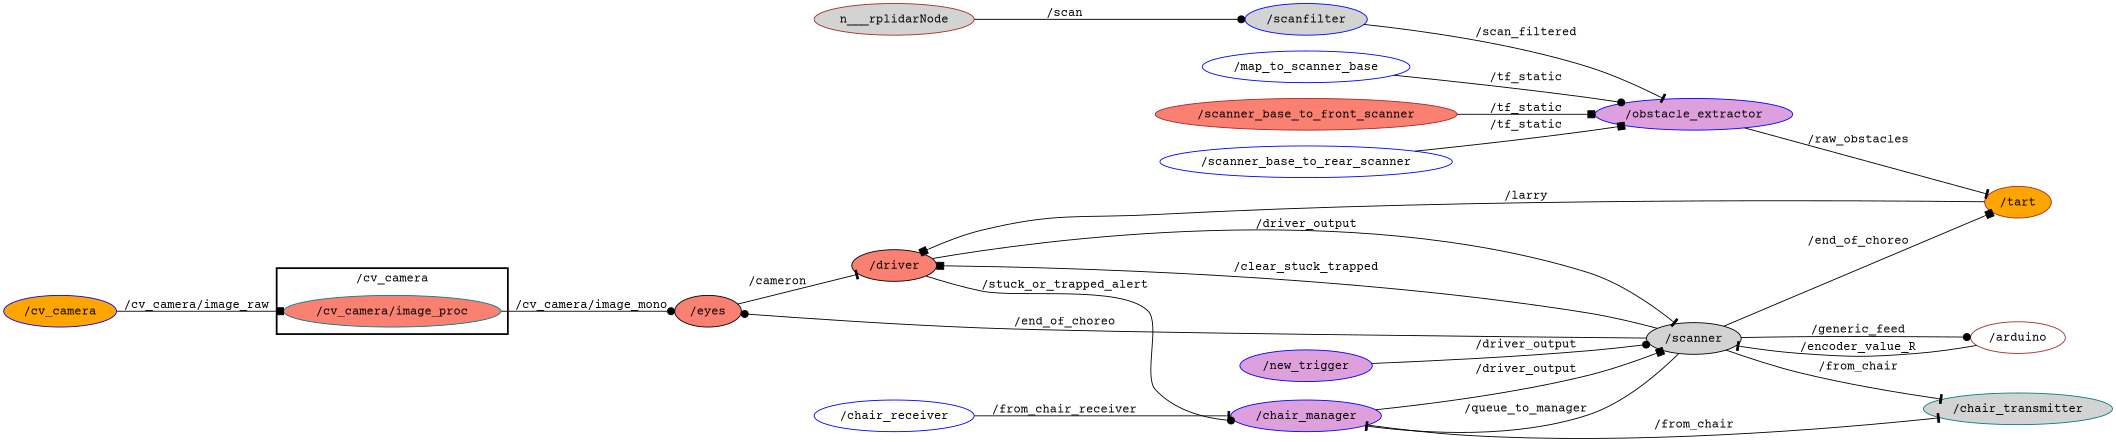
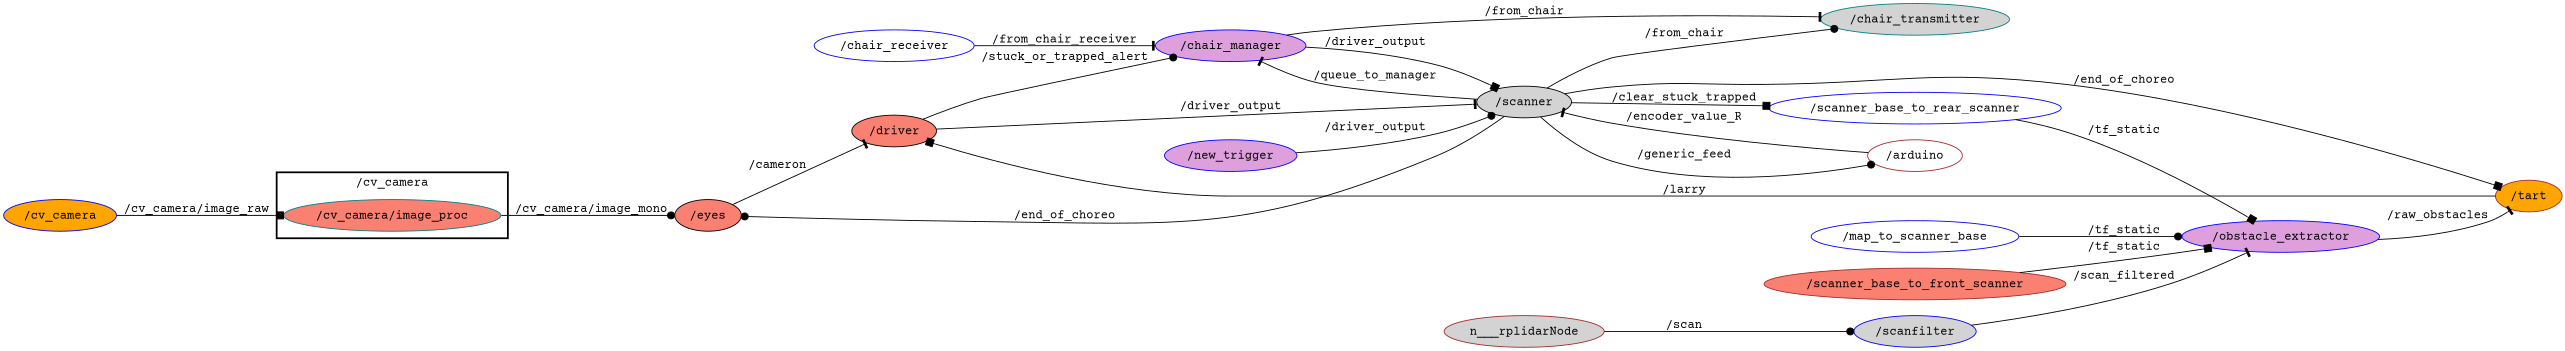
edge "/scanner" -> "/driver": now "/scanner" -> "/scanner_base_to_rear_scanner"
edge "/scanner" -> "/chair_transmitter": arrowhead tee -> dot
